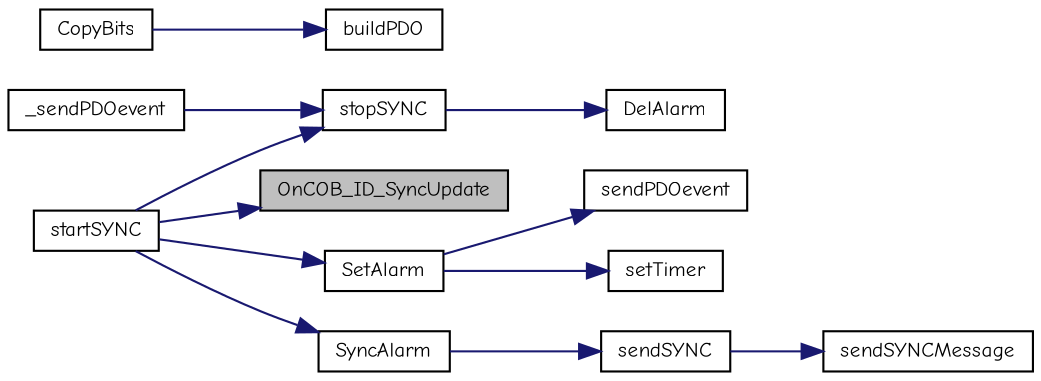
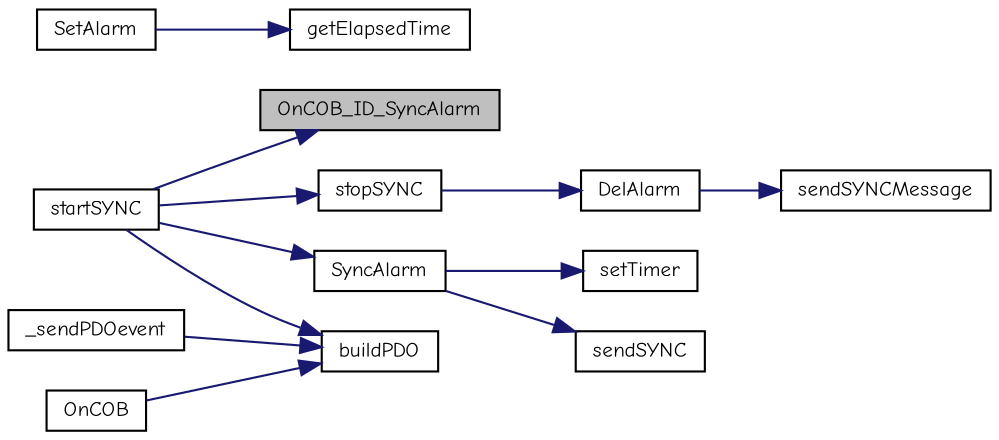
node "CopyBits": label "CopyBits" -> "OnCOB"
edge "_sendPDOevent" -> "stopSYNC": now "_sendPDOevent" -> "buildPDO"
node "OnCOB_ID_SyncUpdate": label "OnCOB_ID_SyncUpdate" -> "OnCOB_ID_SyncAlarm"
node "sendPDOevent": label "sendPDOevent" -> "getElapsedTime"
edge "startSYNC" -> "SetAlarm": now "startSYNC" -> "buildPDO"
edge "SetAlarm" -> "setTimer": now "SyncAlarm" -> "setTimer"
edge "sendSYNC" -> "sendSYNCMessage": now "DelAlarm" -> "sendSYNCMessage"
